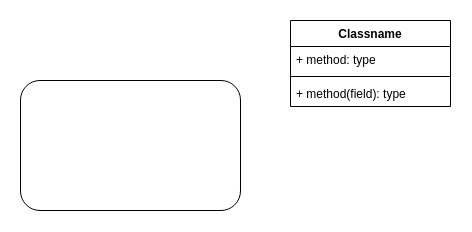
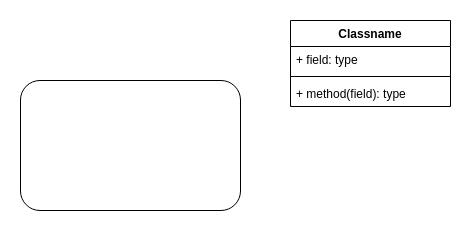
node "+ method: type": label "+ method: type" -> "+ field: type"
